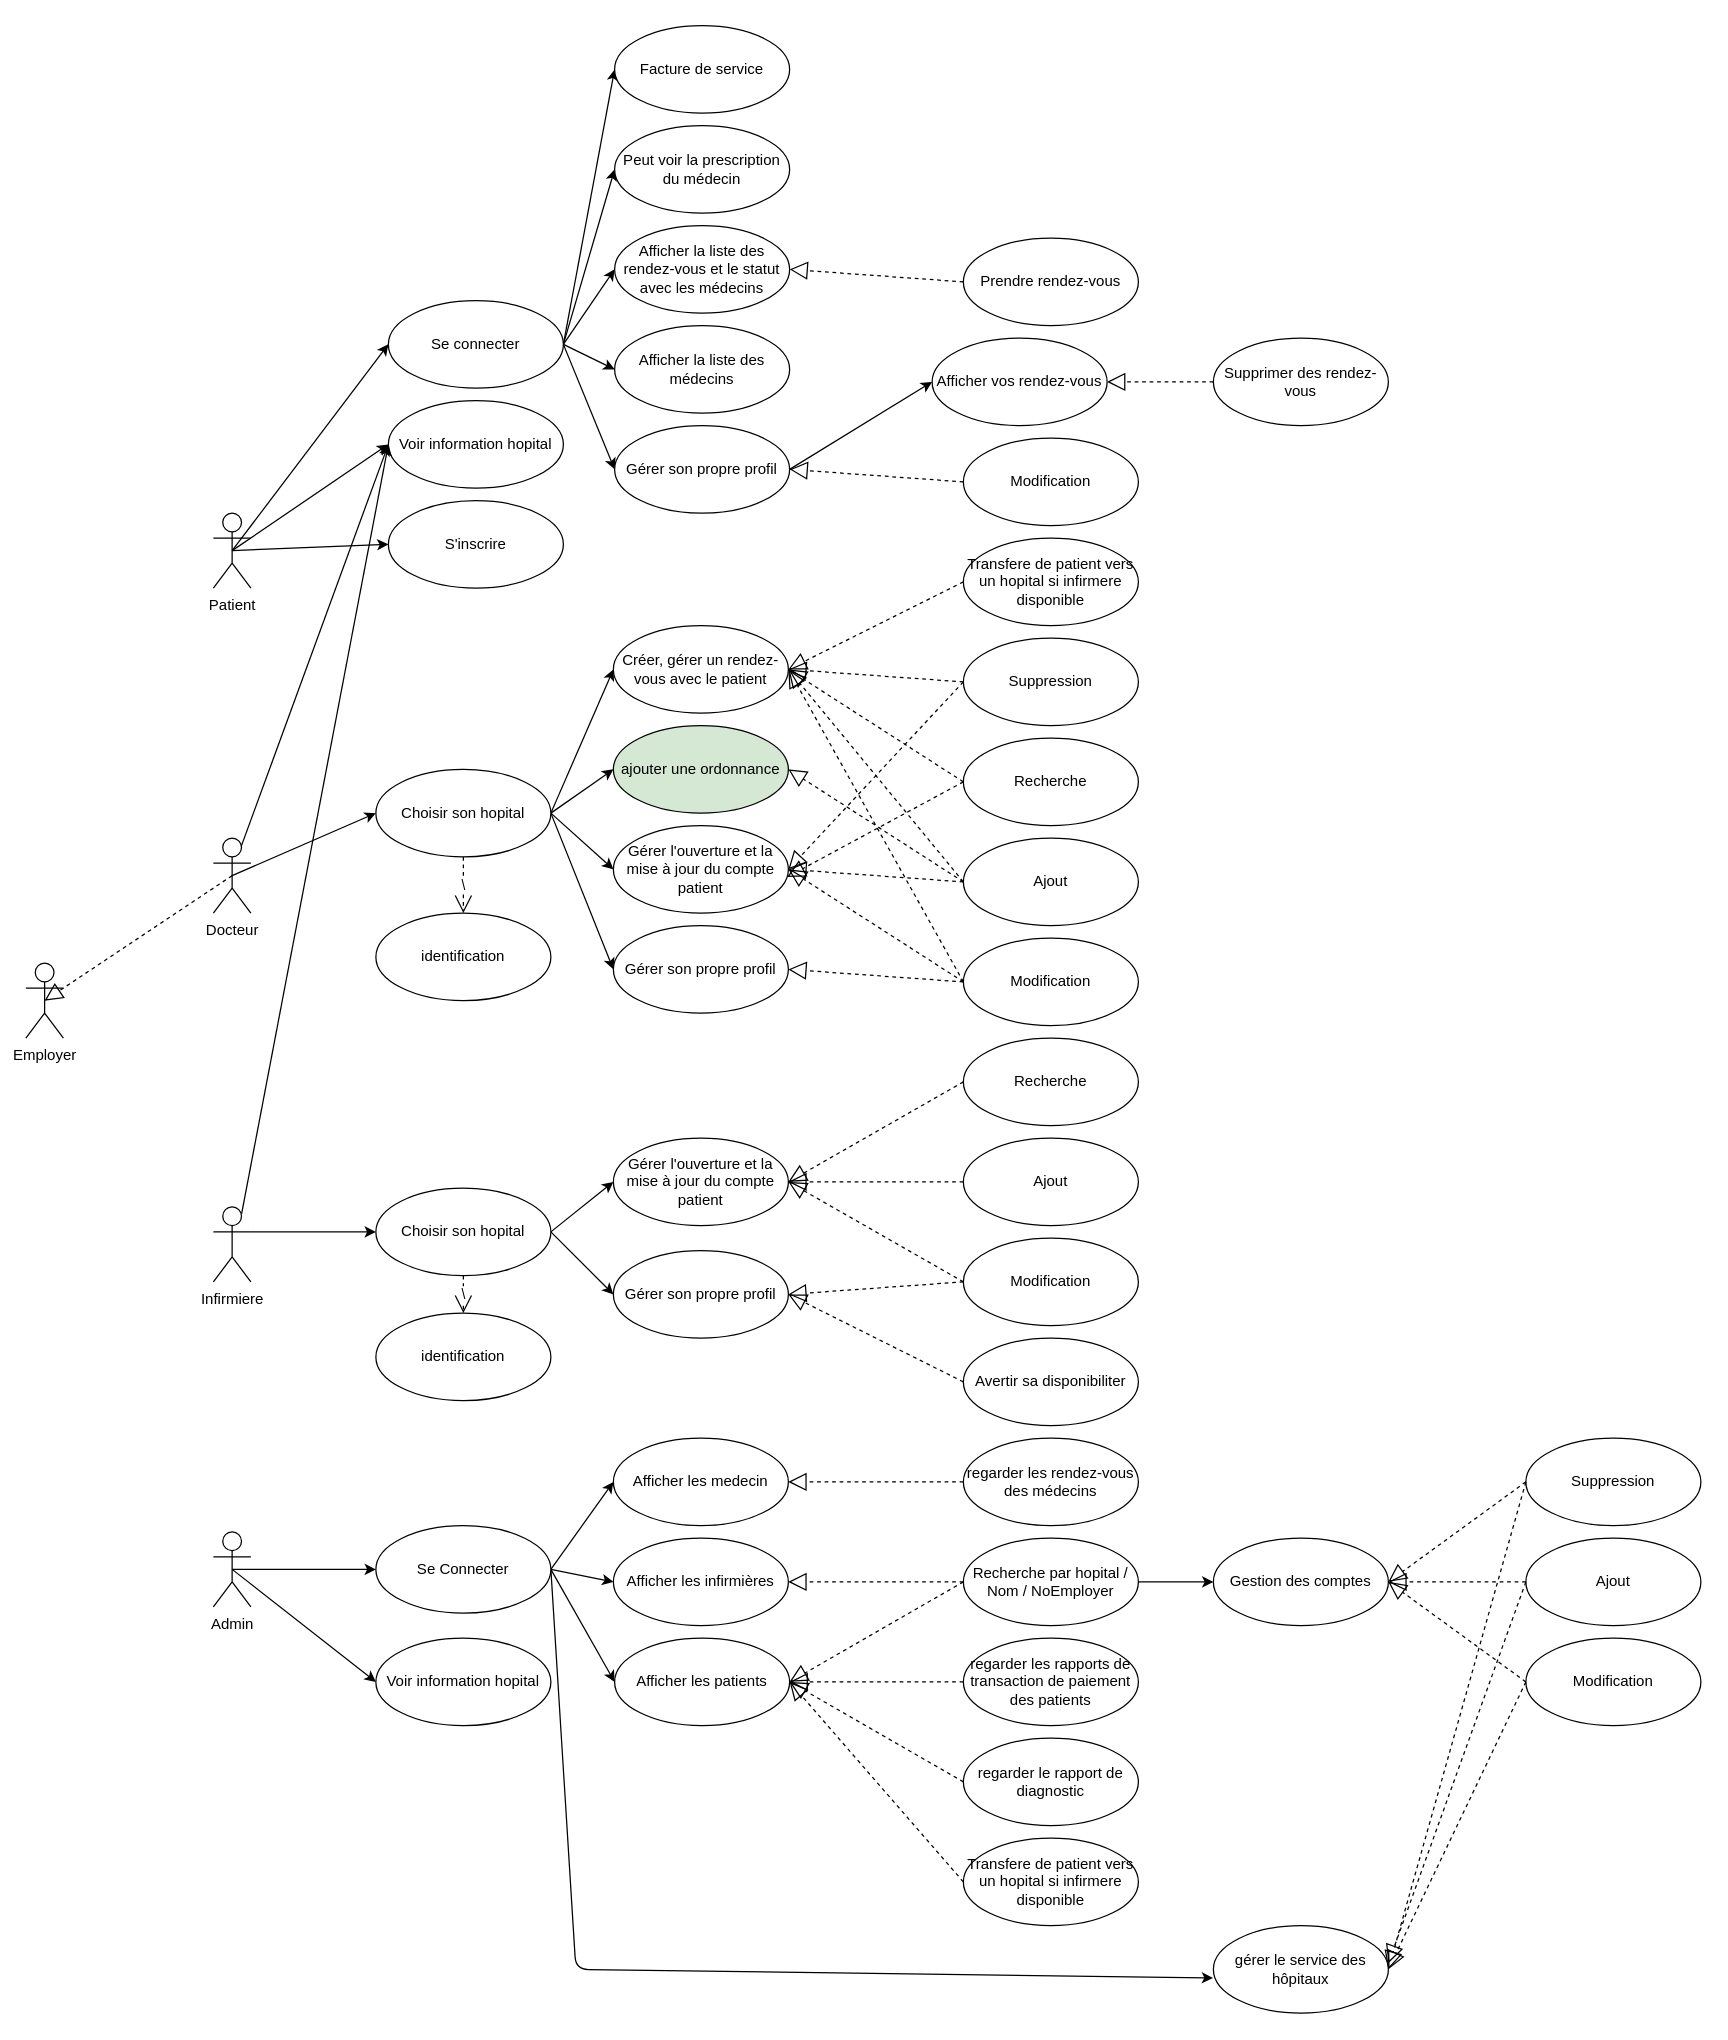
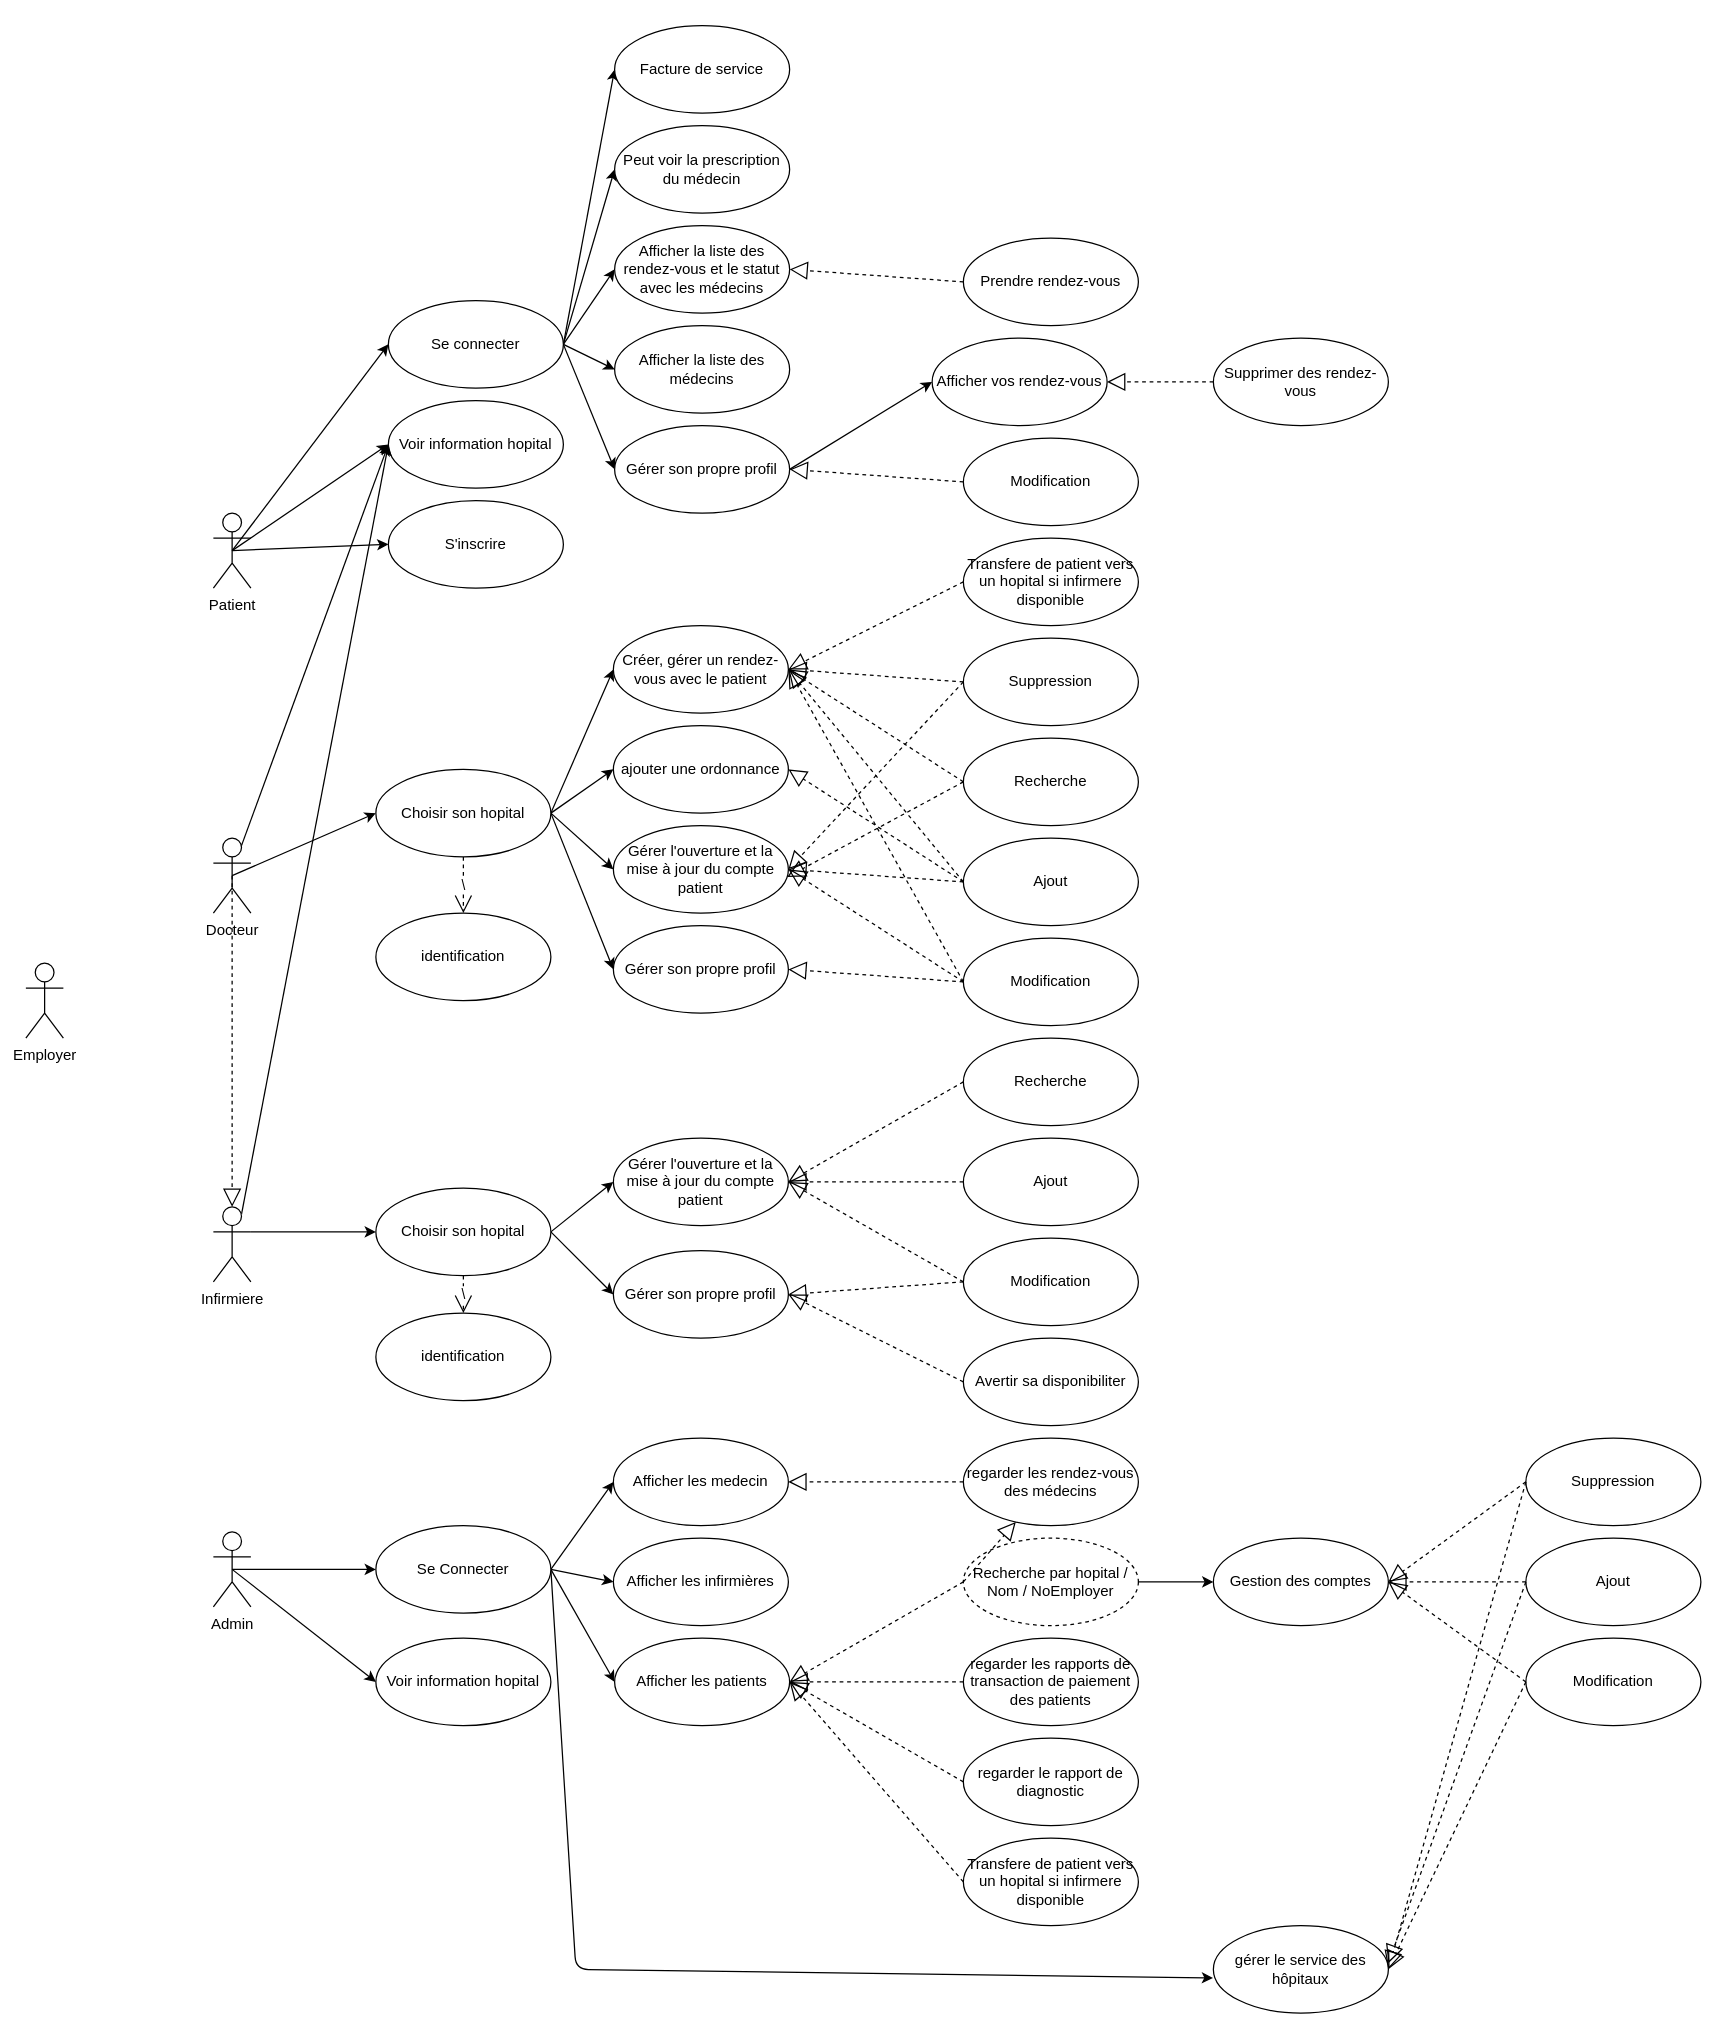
node "ajouter une ordonnance": fillcolor #d5e8d4 -> #ffffff
edge "Docteur" -> "Employer": now "Docteur" -> "Infirmiere"
edge "Recherche par hopital / Nom / NoEmployer" -> "Afficher les infirmières": now "Recherche par hopital / Nom / NoEmployer" -> "regarder les rendez-vous des médecins"
node "Recherche par hopital / Nom / NoEmployer": style solid -> dashed
